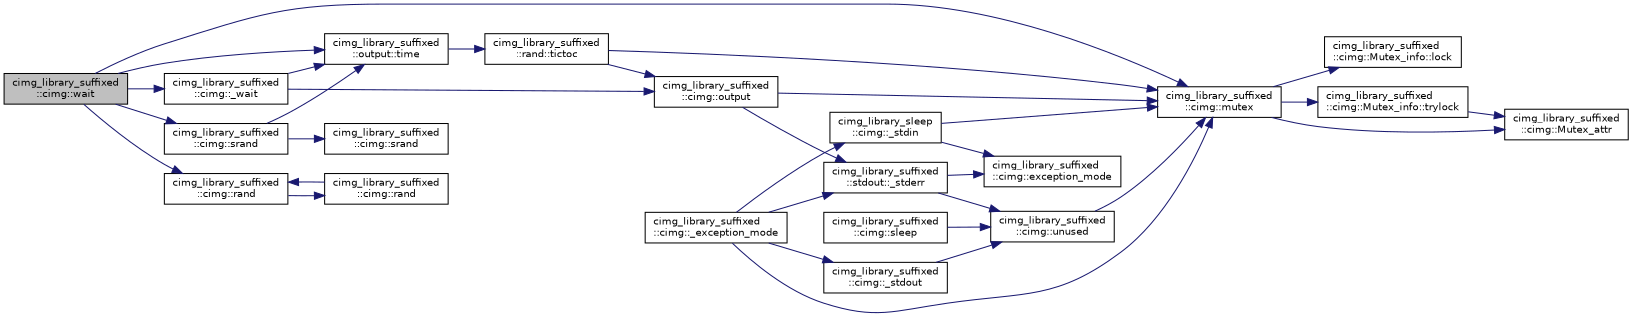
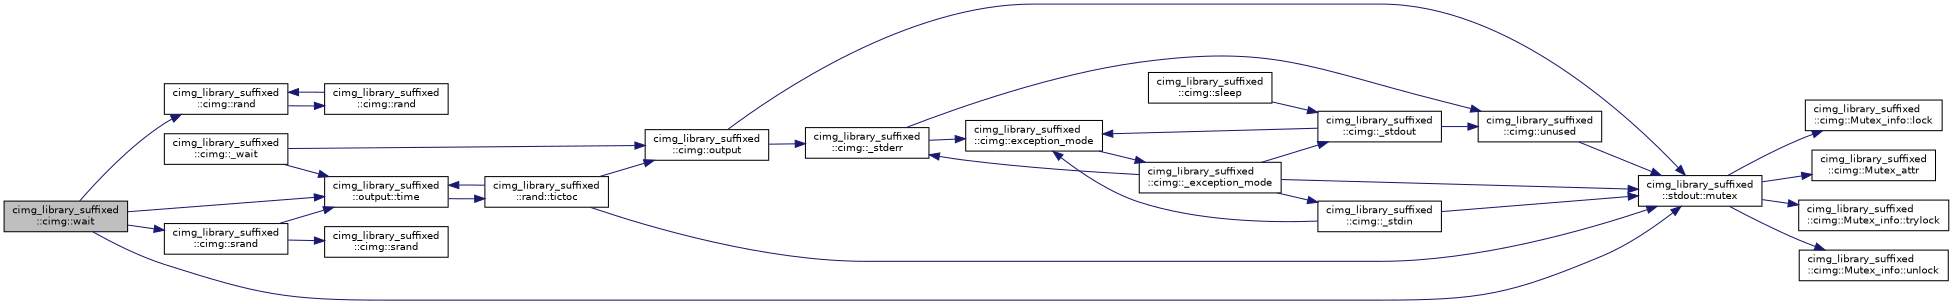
edge "cimg_library_suffixed ::cimg::wait" -> "cimg_library_suffixed ::cimg::_wait": removed
node "cimg_library_suffixed ::cimg::mutex": label "cimg_library_suffixed ::cimg::mutex" -> "cimg_library_suffixed ::stdout::mutex"
edge "cimg_library_suffixed ::cimg::Mutex_info::trylock" -> "cimg_library_suffixed ::cimg::Mutex_attr": removed
node "cimg_library_sleep ::cimg::_stdin": label "cimg_library_sleep ::cimg::_stdin" -> "cimg_library_suffixed ::cimg::_stdin"
edge "cimg_library_suffixed ::cimg::_stdout" -> "cimg_library_suffixed ::cimg::exception_mode": added
edge "cimg_library_suffixed ::cimg::exception_mode" -> "cimg_library_suffixed ::cimg::_exception_mode": added
node "cimg_library_suffixed ::stdout::_stderr": label "cimg_library_suffixed ::stdout::_stderr" -> "cimg_library_suffixed ::cimg::_stderr"
edge "cimg_library_suffixed ::rand::tictoc" -> "cimg_library_suffixed ::output::time": added
edge "cimg_library_suffixed ::cimg::sleep" -> "cimg_library_suffixed ::cimg::unused": now "cimg_library_suffixed ::cimg::sleep" -> "cimg_library_suffixed ::cimg::_stdout"
node "cimg_library_suffixed ::cimg::Mutex_info::unlock": added
